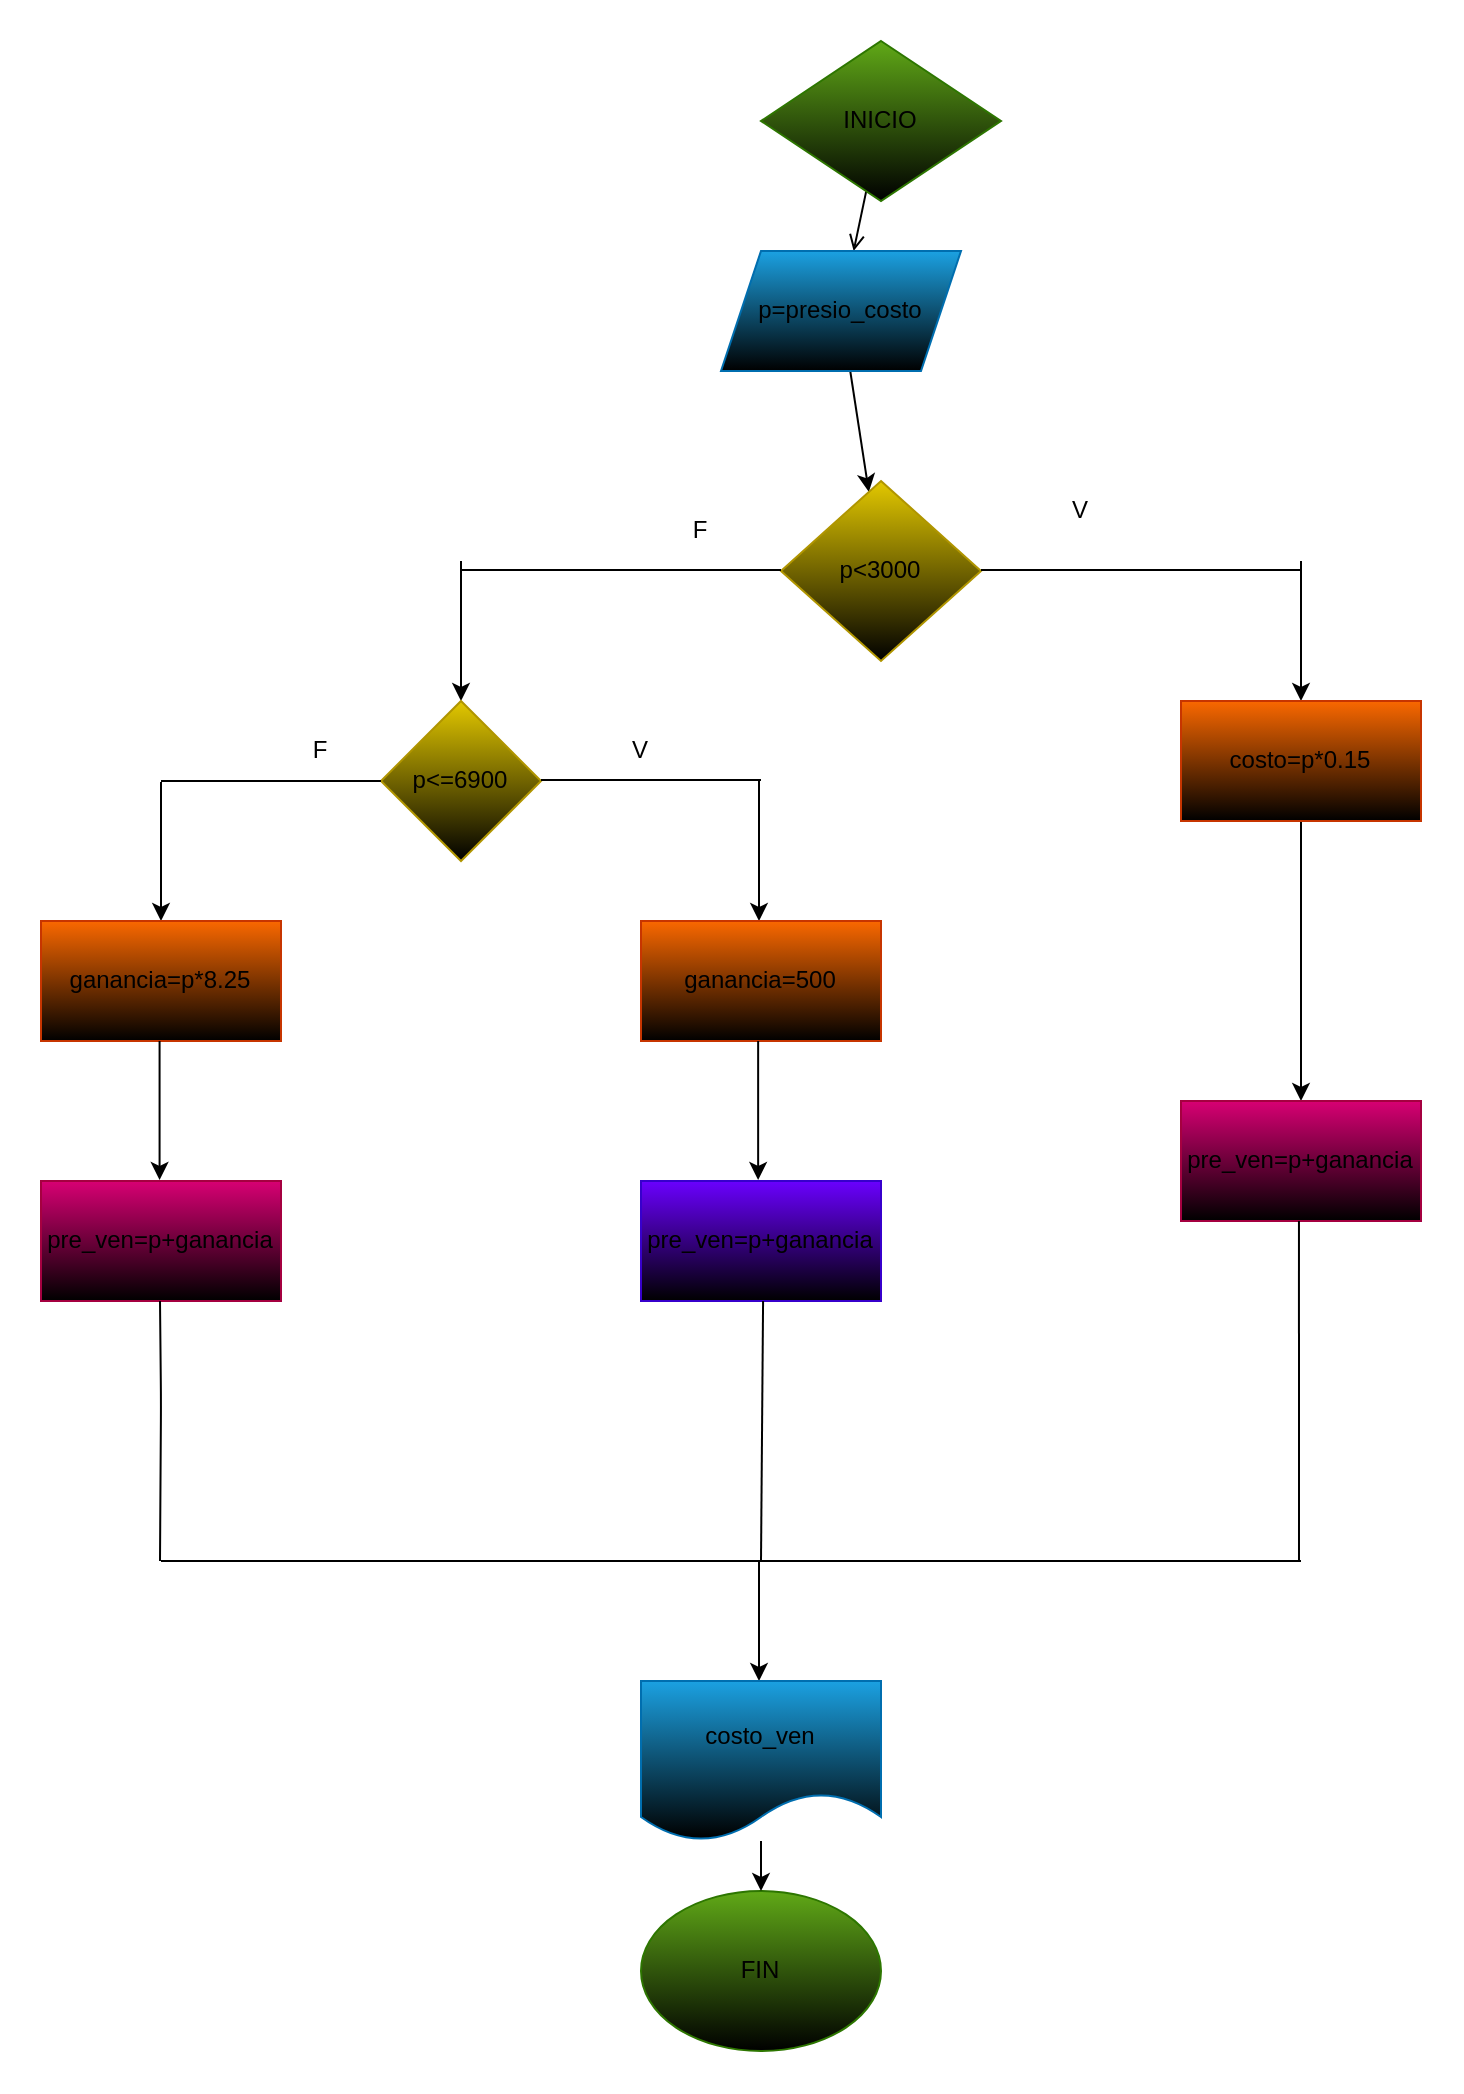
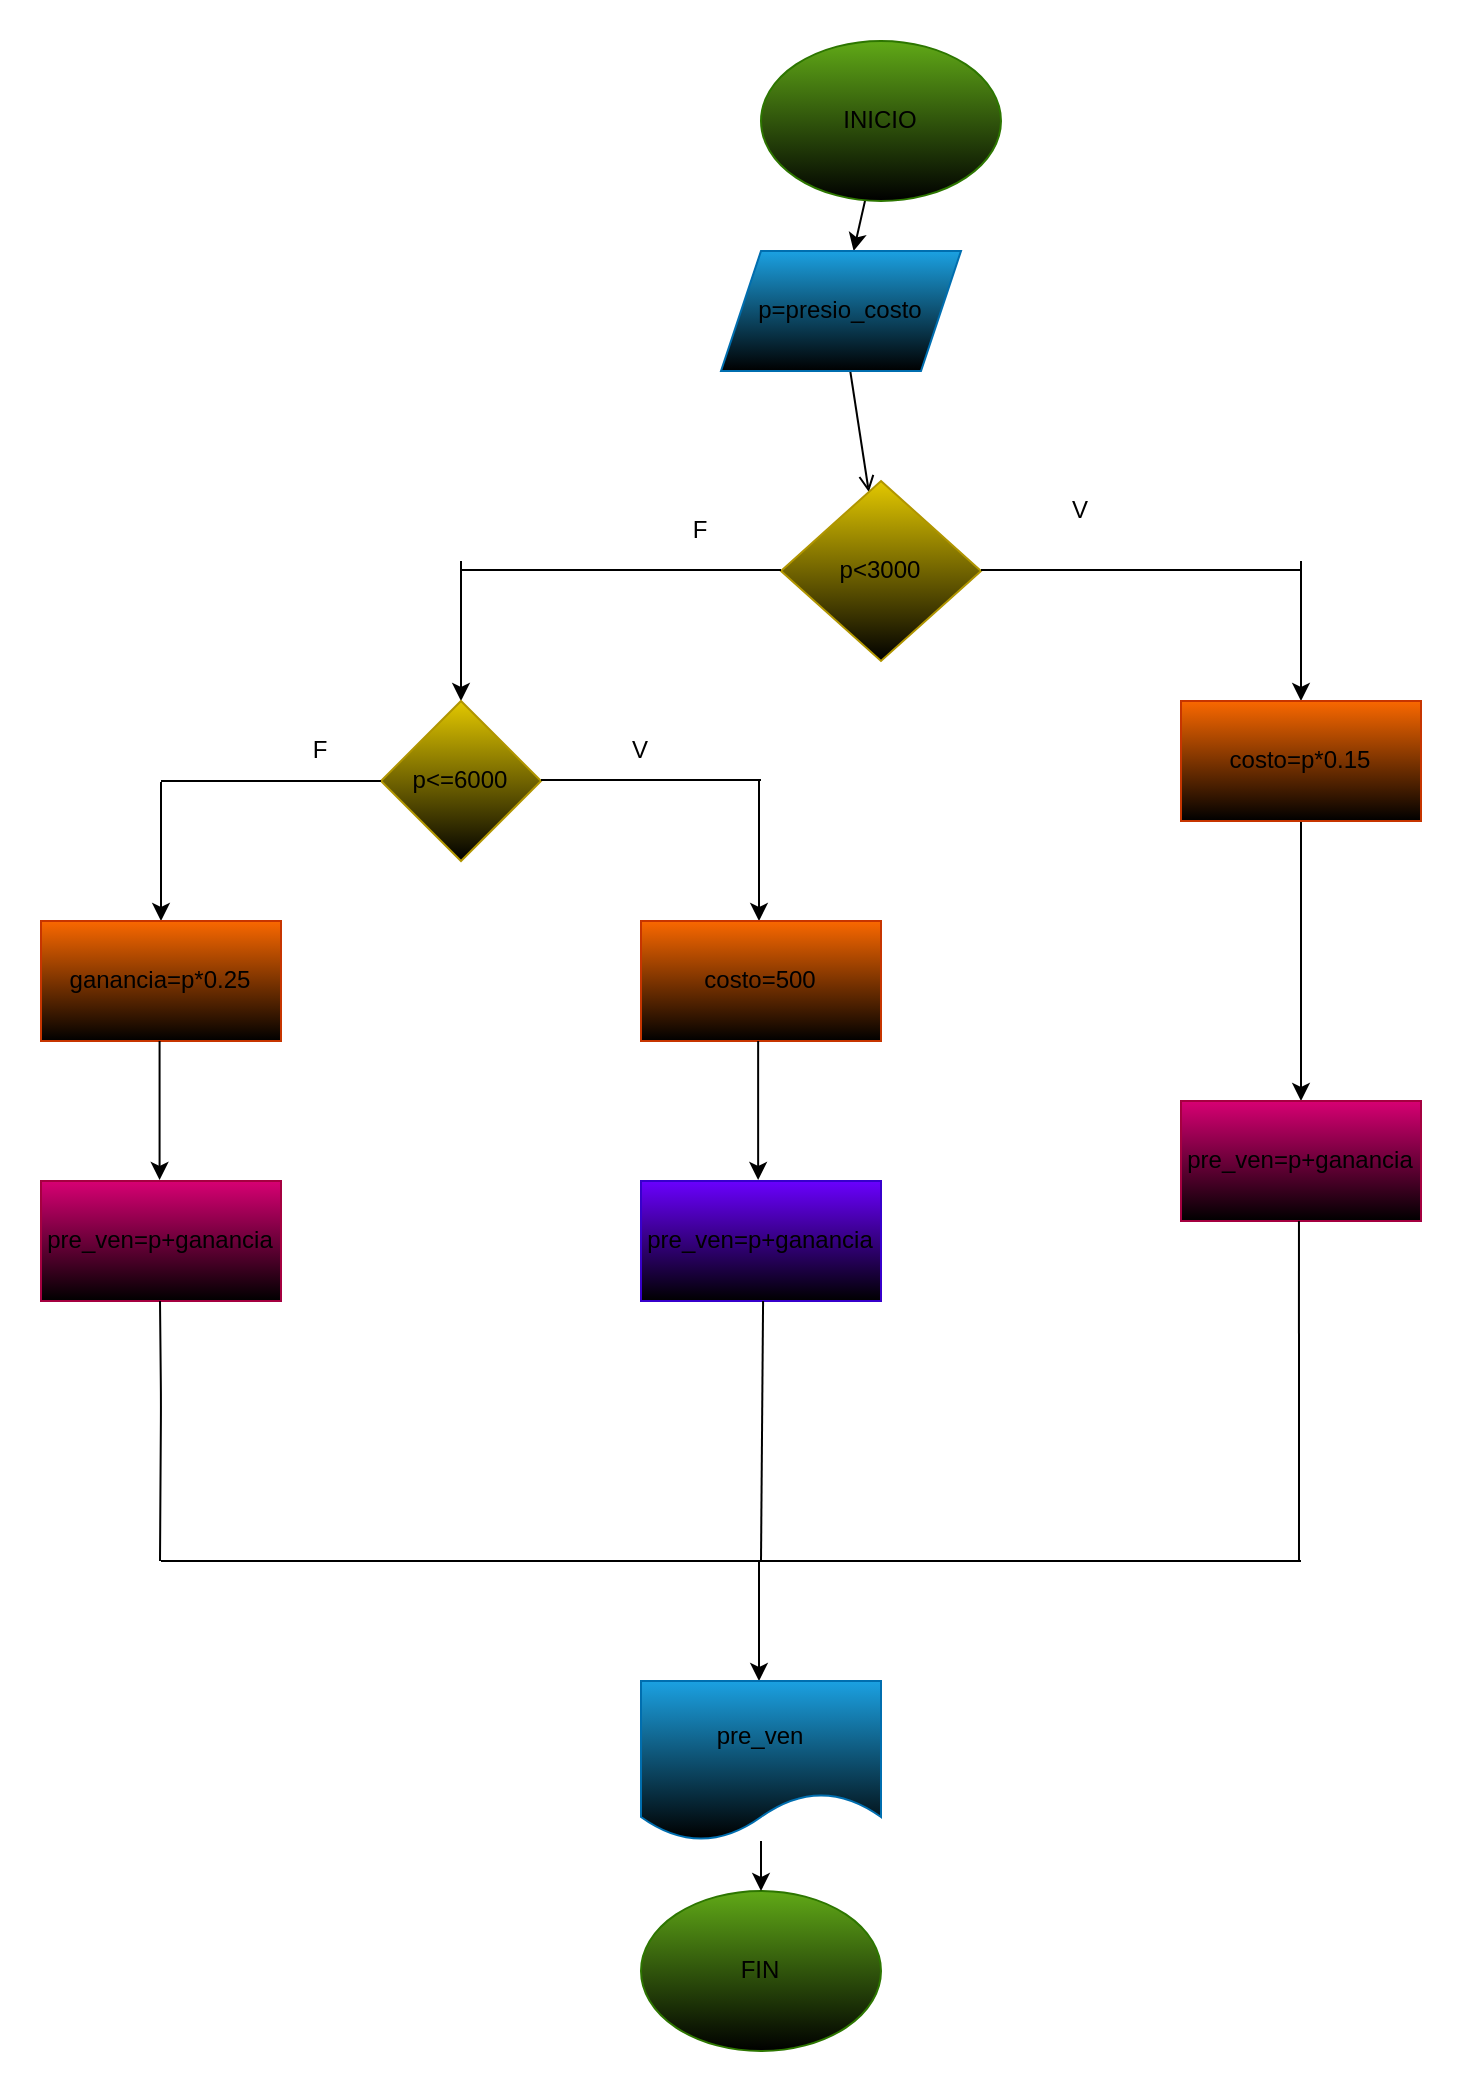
node "INICIO": shape diamond -> ellipse
edge "INICIO" -> "p=presio_costo": arrowhead open -> classic
edge "p=presio_costo" -> "p<3000": arrowhead classic -> open
node "p<=6900": label "p<=6900" -> "p<=6000"
node "ganancia=p*8.25": label "ganancia=p*8.25" -> "ganancia=p*0.25"
node "ganancia=500": label "ganancia=500" -> "costo=500"
node "costo_ven": label "costo_ven" -> "pre_ven"
